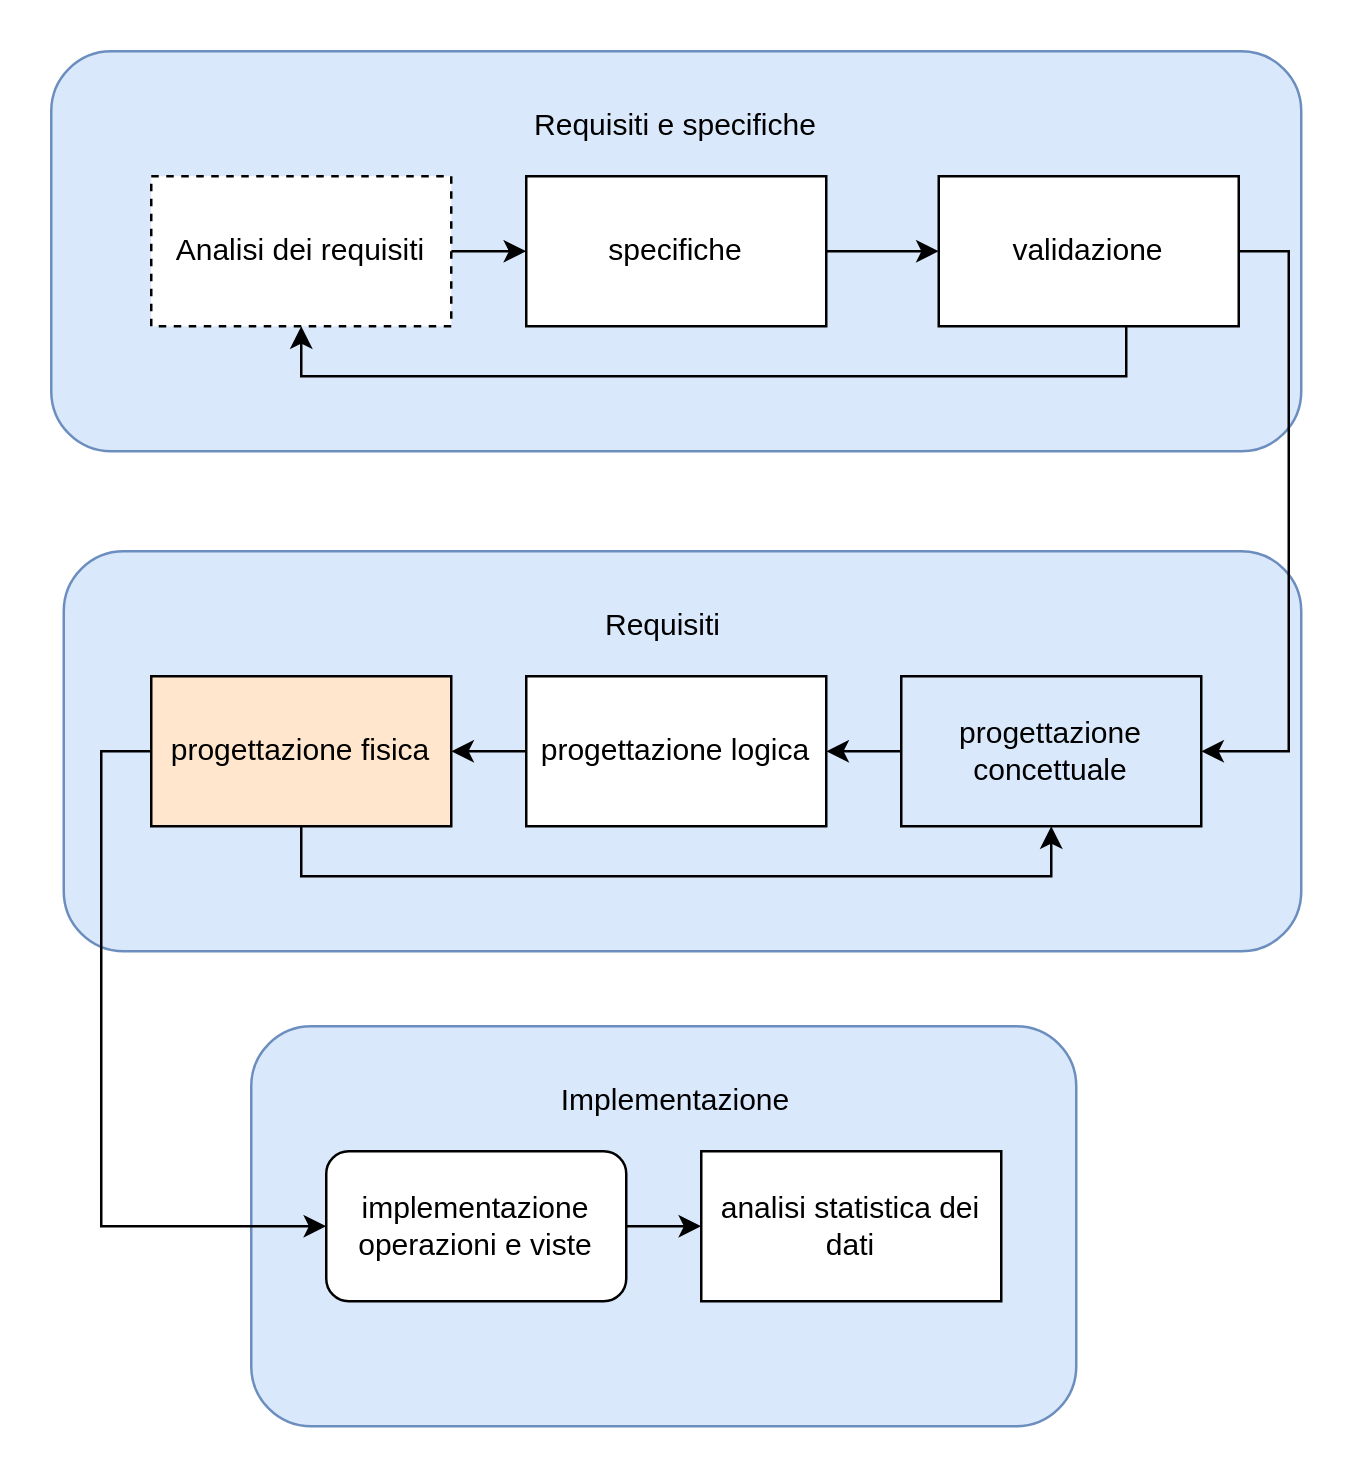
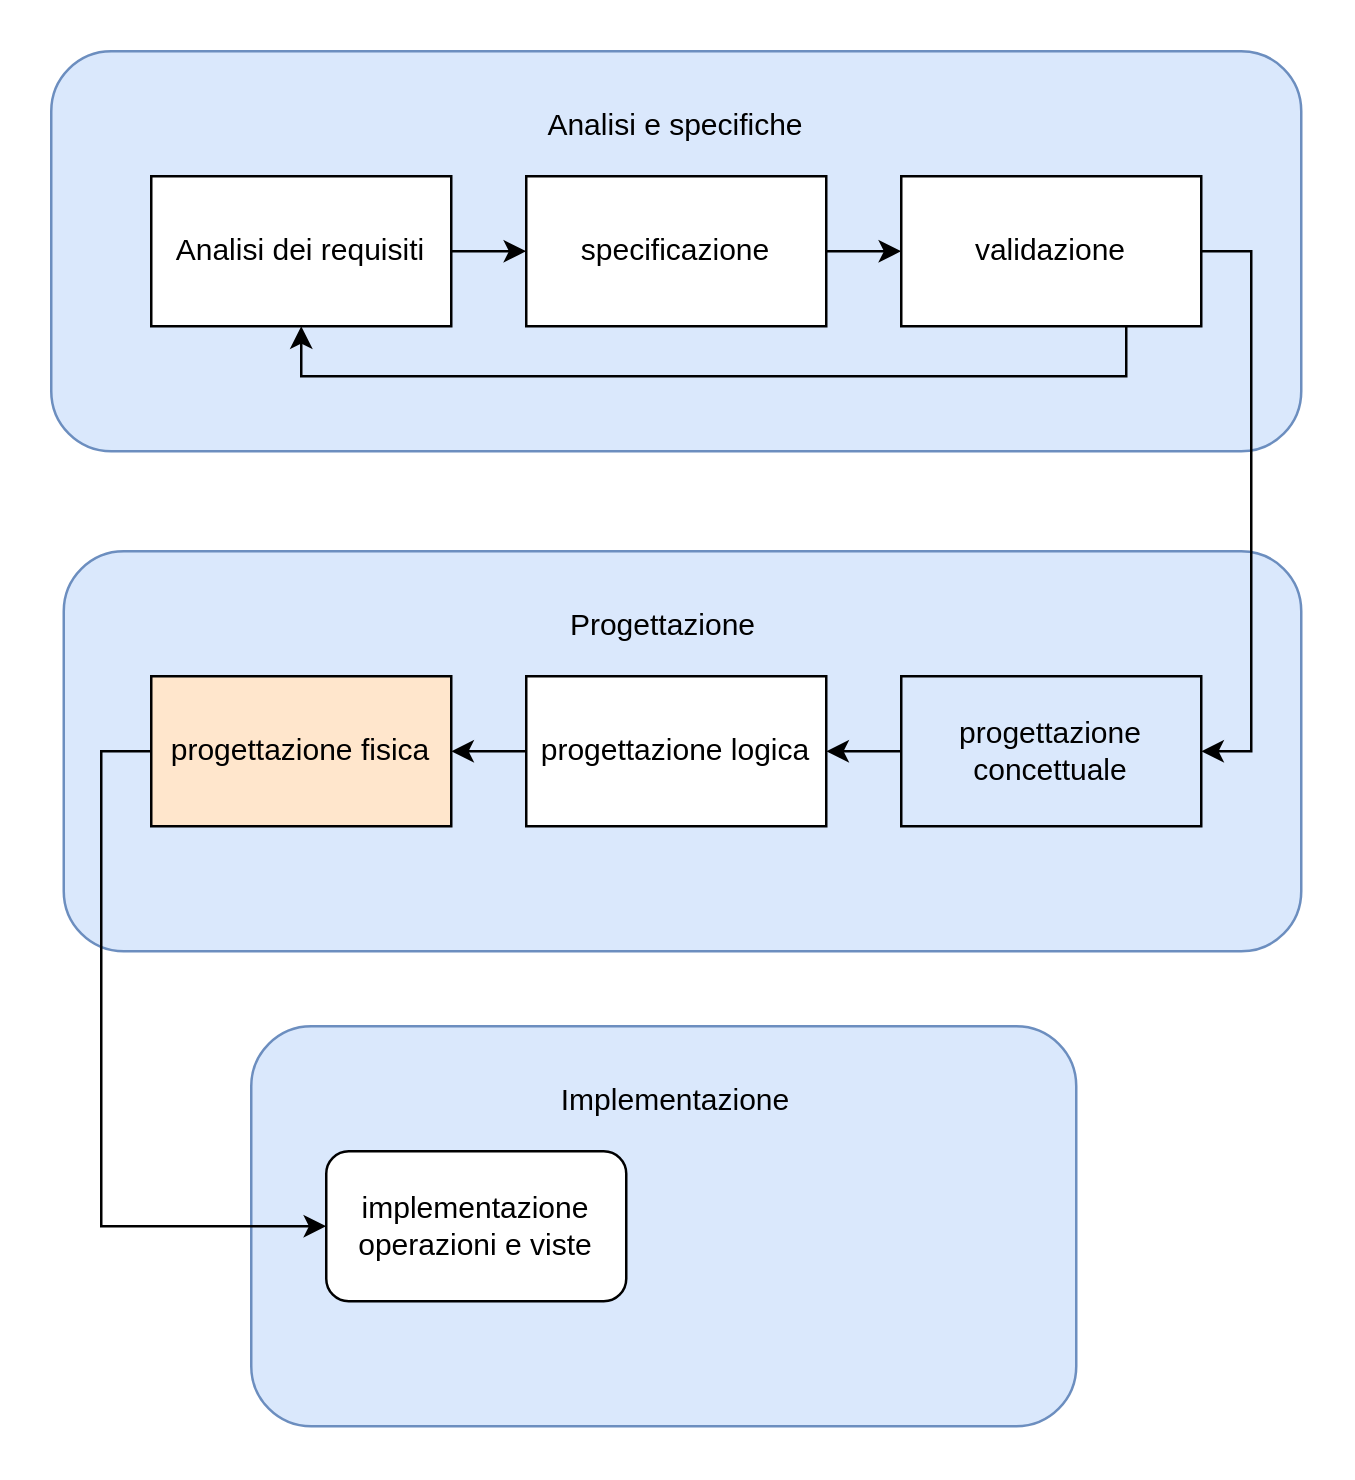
node "Requisiti e specifiche": label "Requisiti e specifiche" -> "Analisi e specifiche"
node "Analisi dei requisiti": style dashed -> solid
node "specifiche": label "specifiche" -> "specificazione"
node "validazione": moved (1089, 251) -> (1051, 251)
node "Requisiti": label "Requisiti" -> "Progettazione"
edge "progettazione fisica" -> "progettazione concettuale": removed
edge "implementazione operazioni e viste" -> "analisi statistica dei dati": removed
node "analisi statistica dei dati": removed
